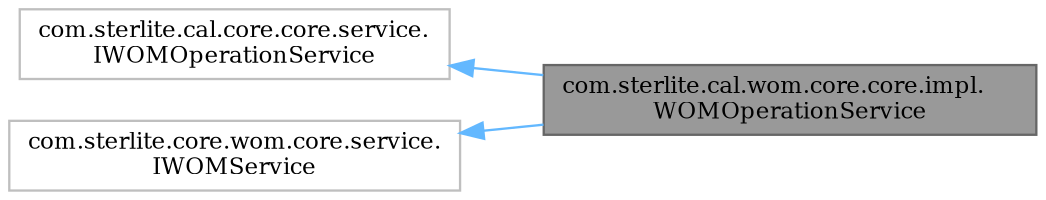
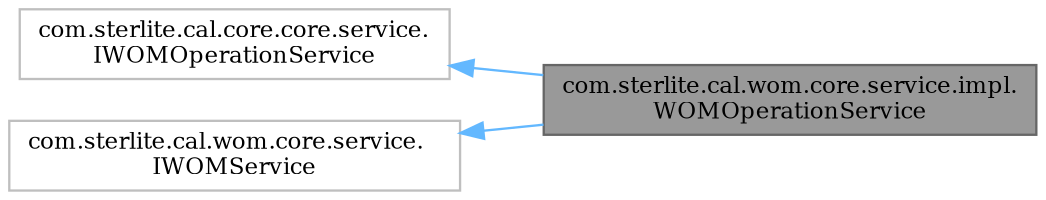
node "com.sterlite.cal.wom.core.core.impl. WOMOperationService": label "com.sterlite.cal.wom.core.core.impl. WOMOperationService" -> "com.sterlite.cal.wom.core.service.impl. WOMOperationService"
node "com.sterlite.core.wom.core.service. IWOMService": label "com.sterlite.core.wom.core.service. IWOMService" -> "com.sterlite.cal.wom.core.service. IWOMService"
